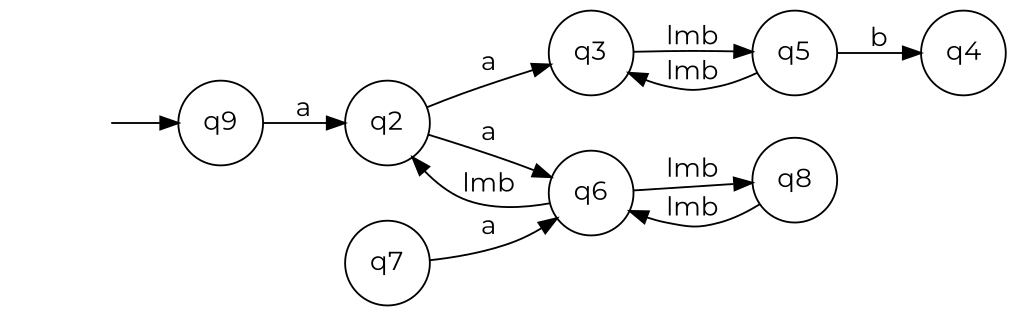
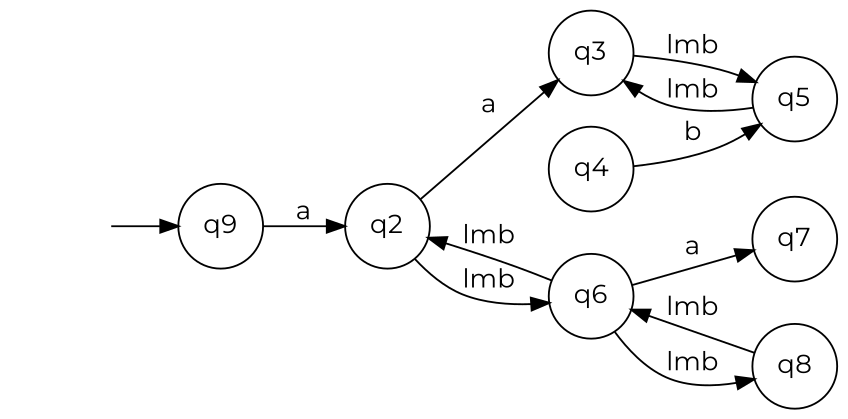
edge "q5" -> "q4": reversed
edge "q2" -> "q6": label "a" -> "lmb"
edge "q7" -> "q6": reversed
